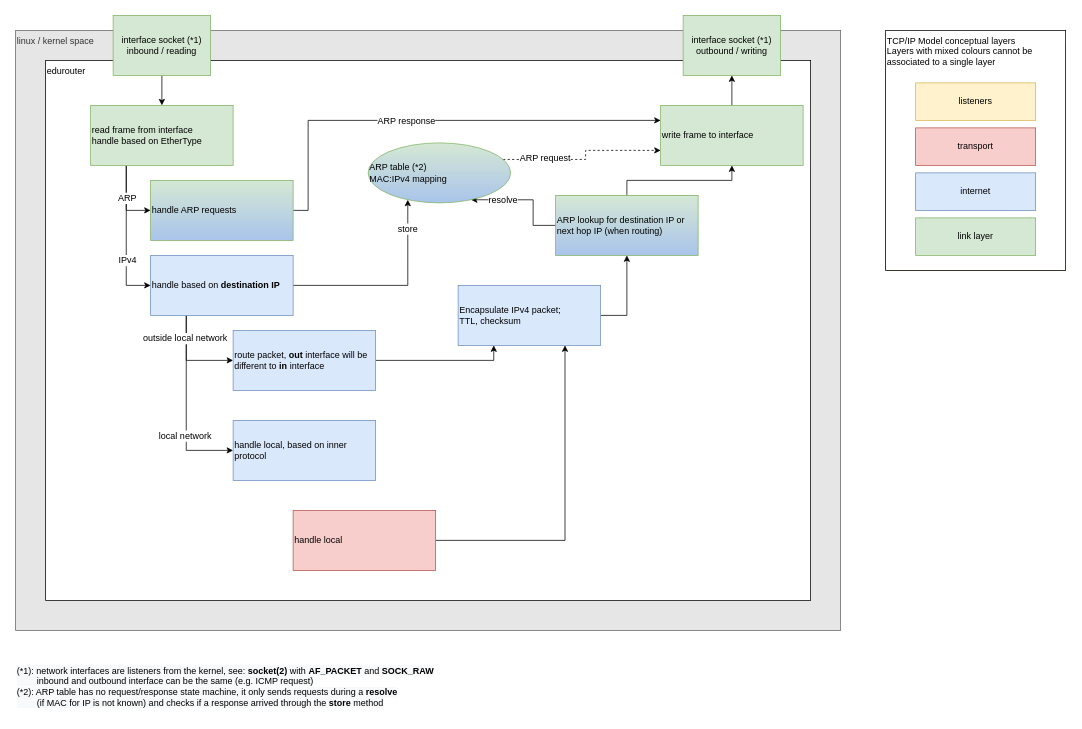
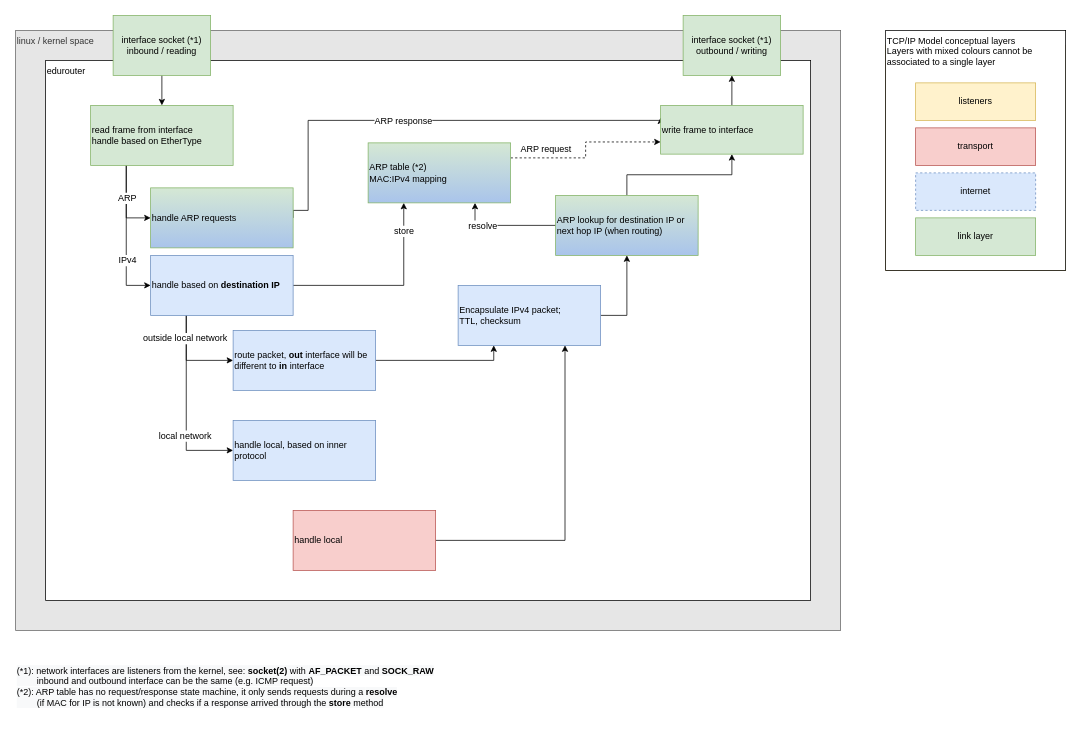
node "write frame to interface": size 143x60 -> 143x49
node "ARP table (*2) MAC:IPv4 mapping": shape ellipse -> rectangle
node "internet": style solid -> dashed
node "handle ARP requests": moved (222, 210) -> (222, 218)
